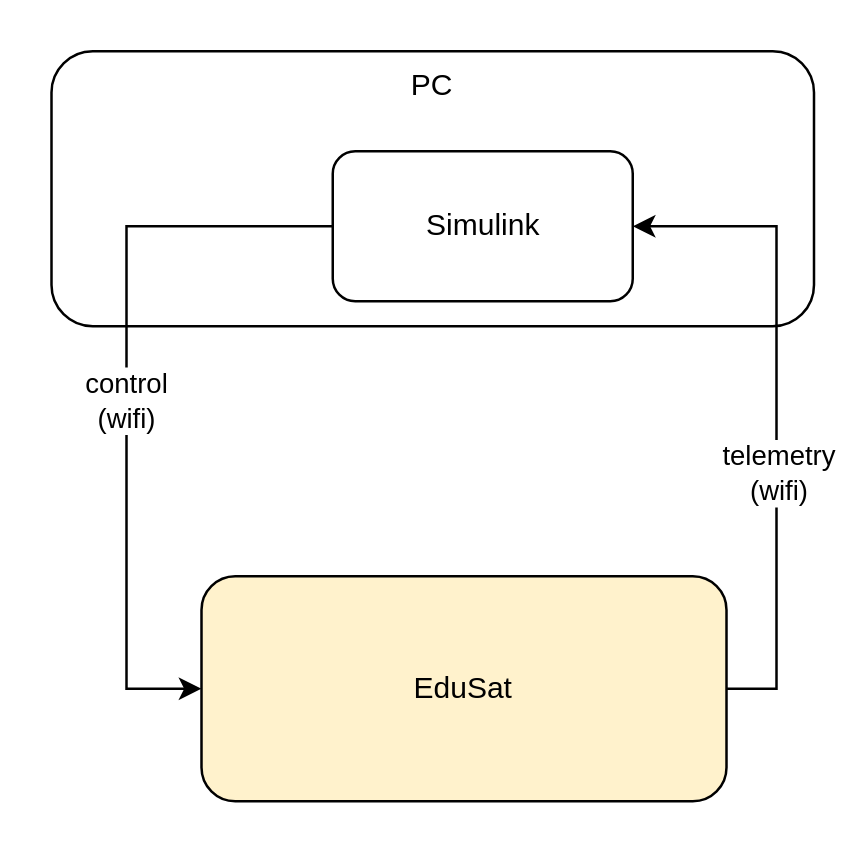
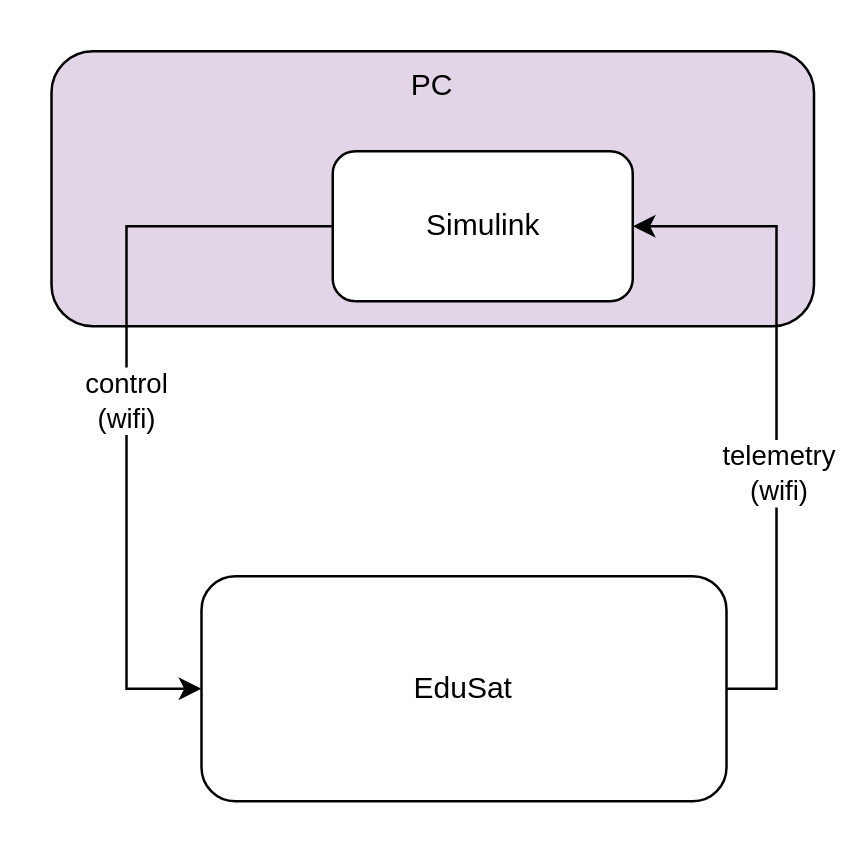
node "PC": fillcolor #ffffff -> #e1d5e7
node "EduSat": fillcolor #fff2cc -> #ffffff
